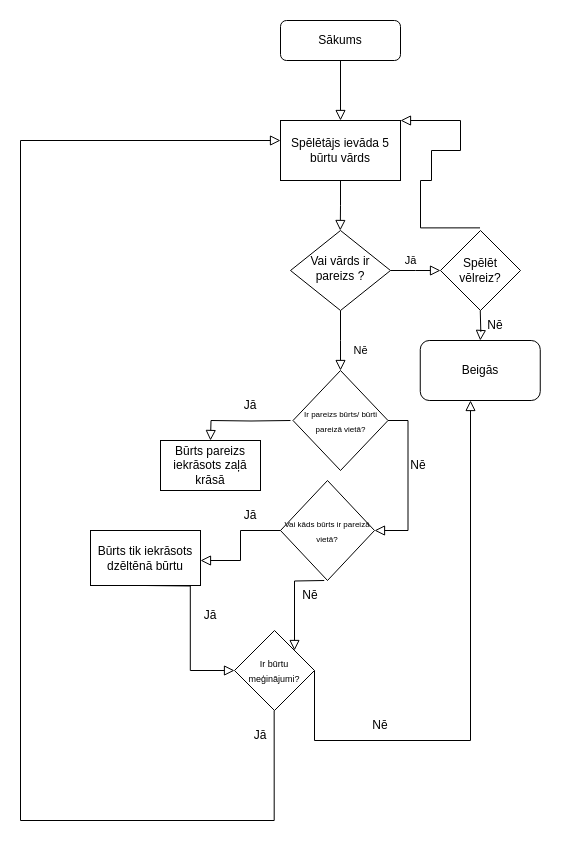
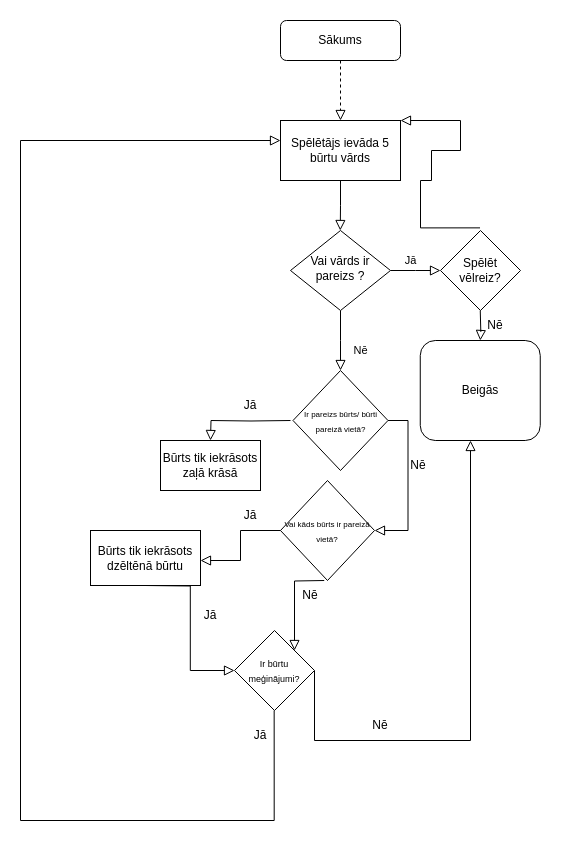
edge "Sākums" -> "Spēlētājs ievāda 5 būrtu vārds": style solid -> dashed
node "Beigās": size 120x60 -> 120x100
node "Būrts pareizs iekrāsots zaļā krāsā": label "Būrts pareizs iekrāsots zaļā krāsā" -> "Būrts tik iekrāsots zaļā krāsā"
